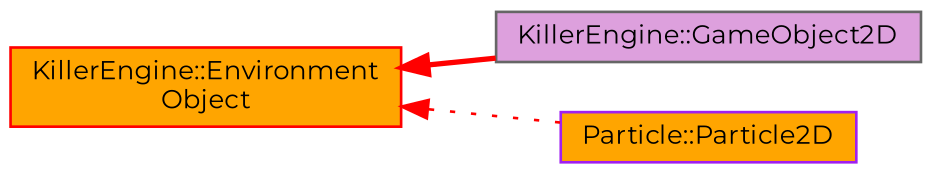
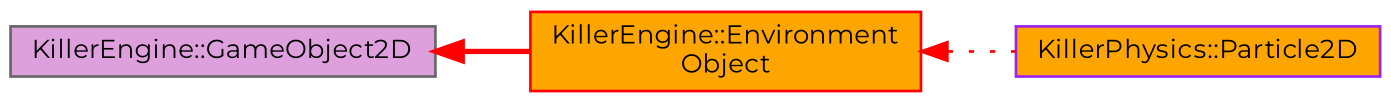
edge "KillerEngine::GameObject2D" -> "KillerEngine::Environment Object": reversed
node "Particle::Particle2D": label "Particle::Particle2D" -> "KillerPhysics::Particle2D"
